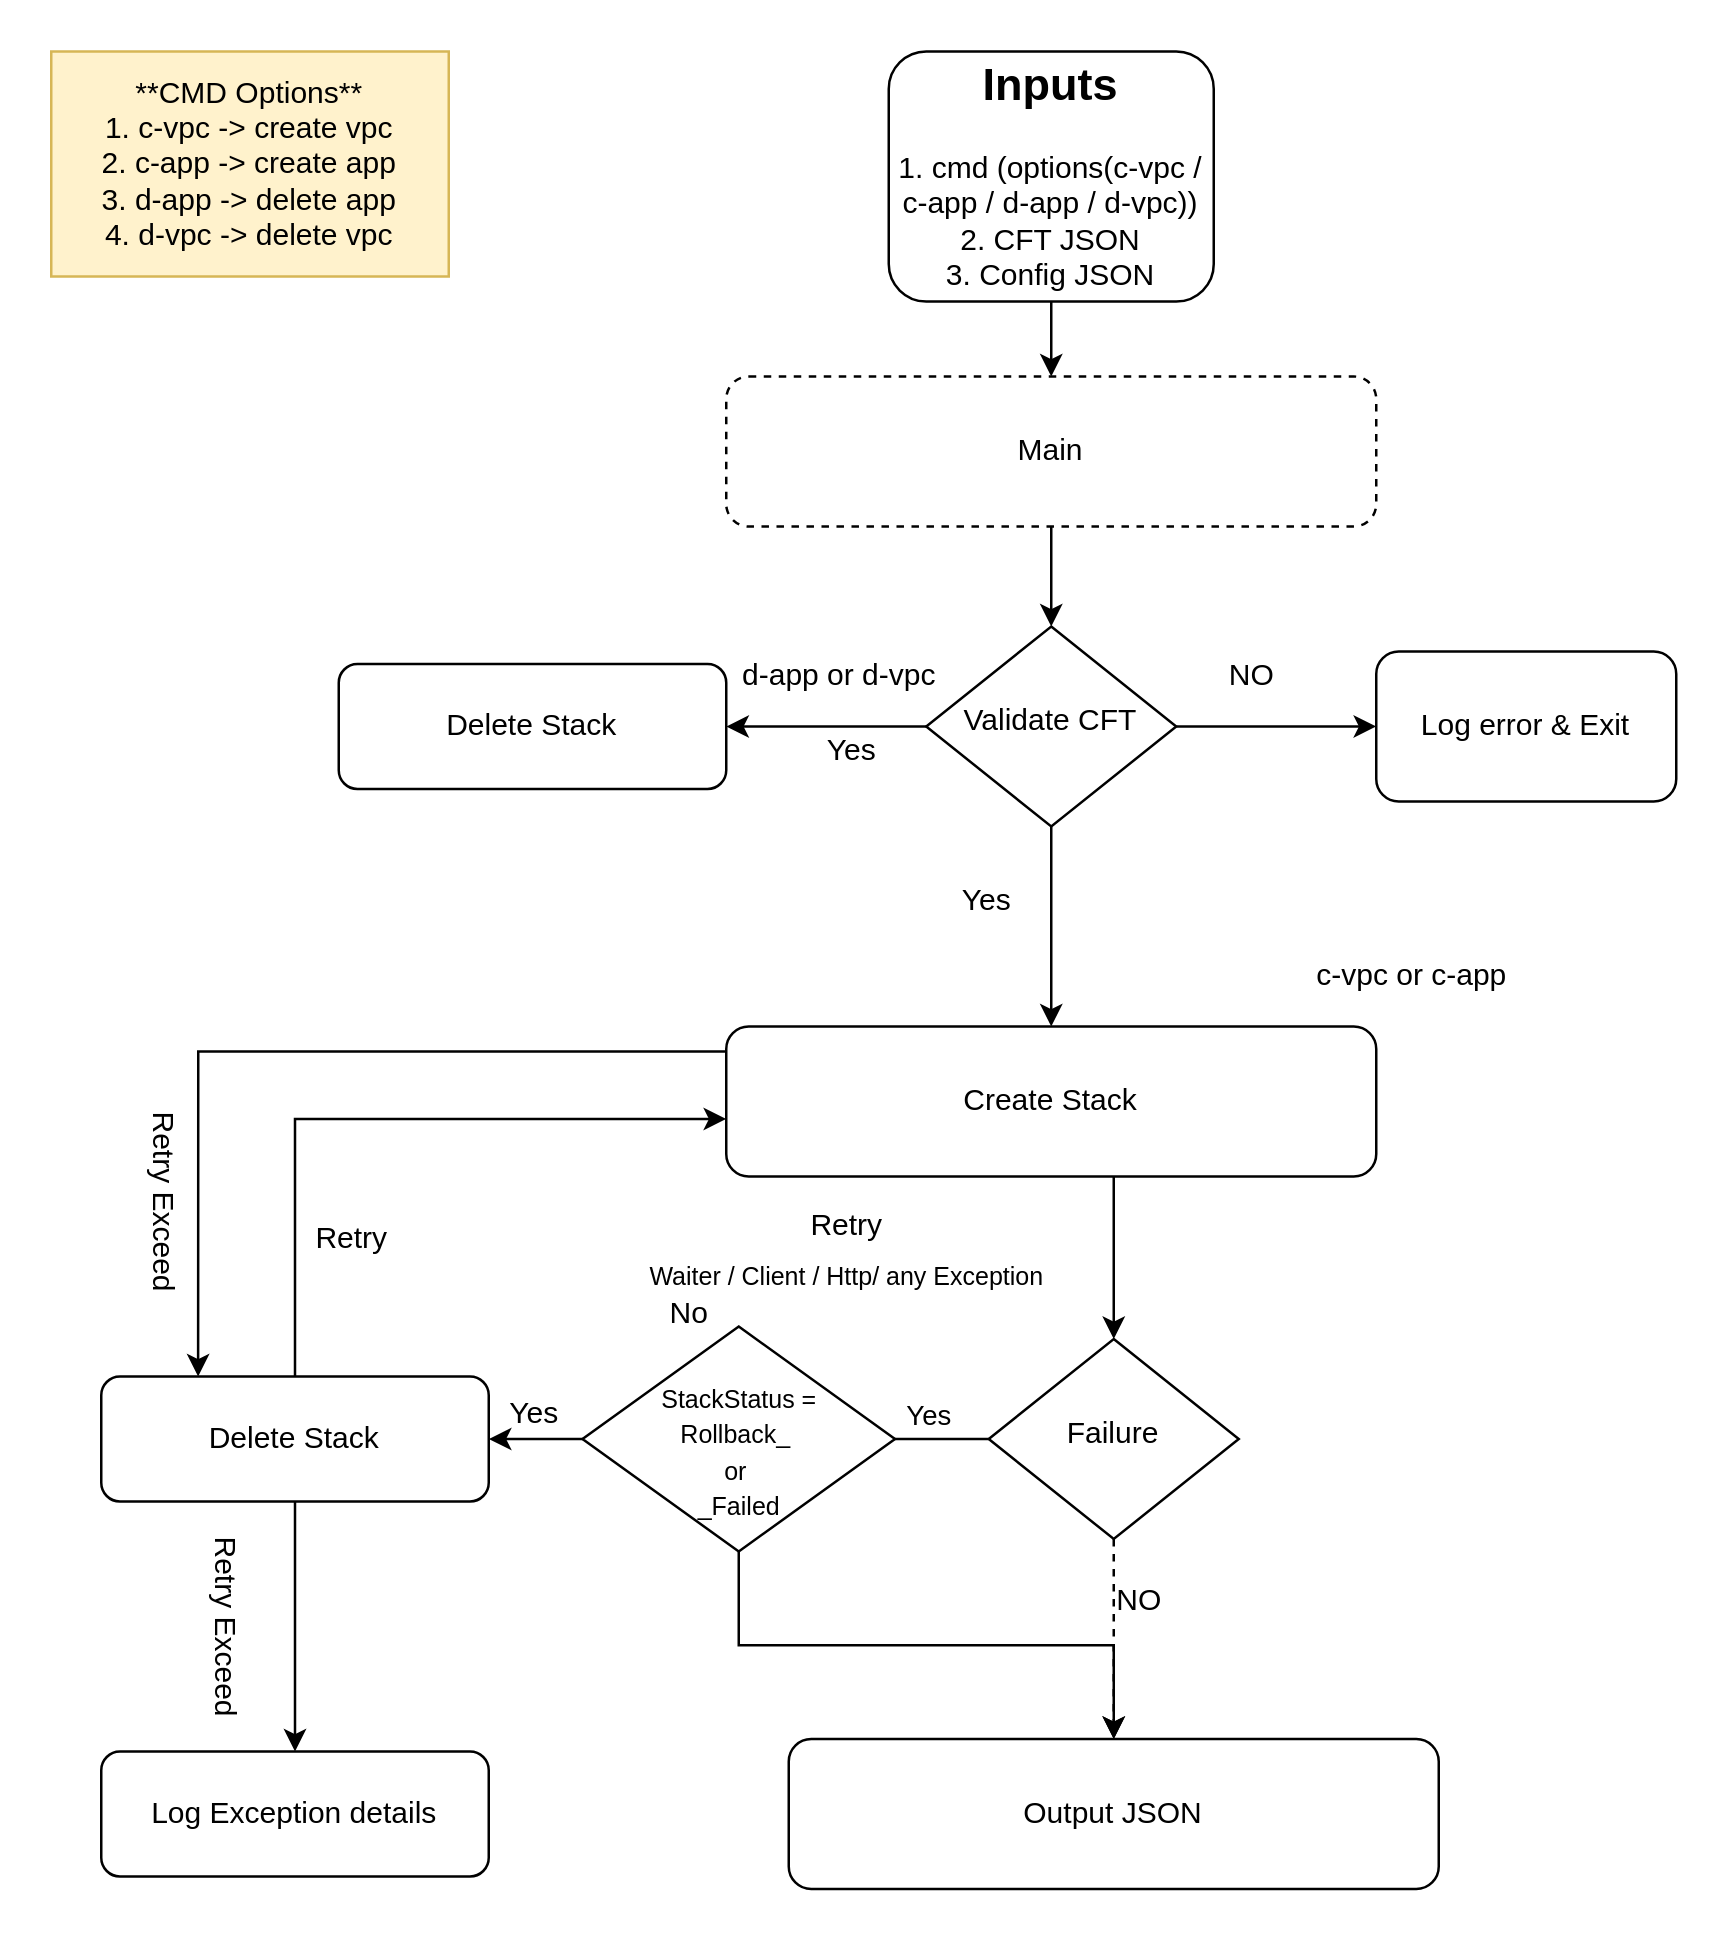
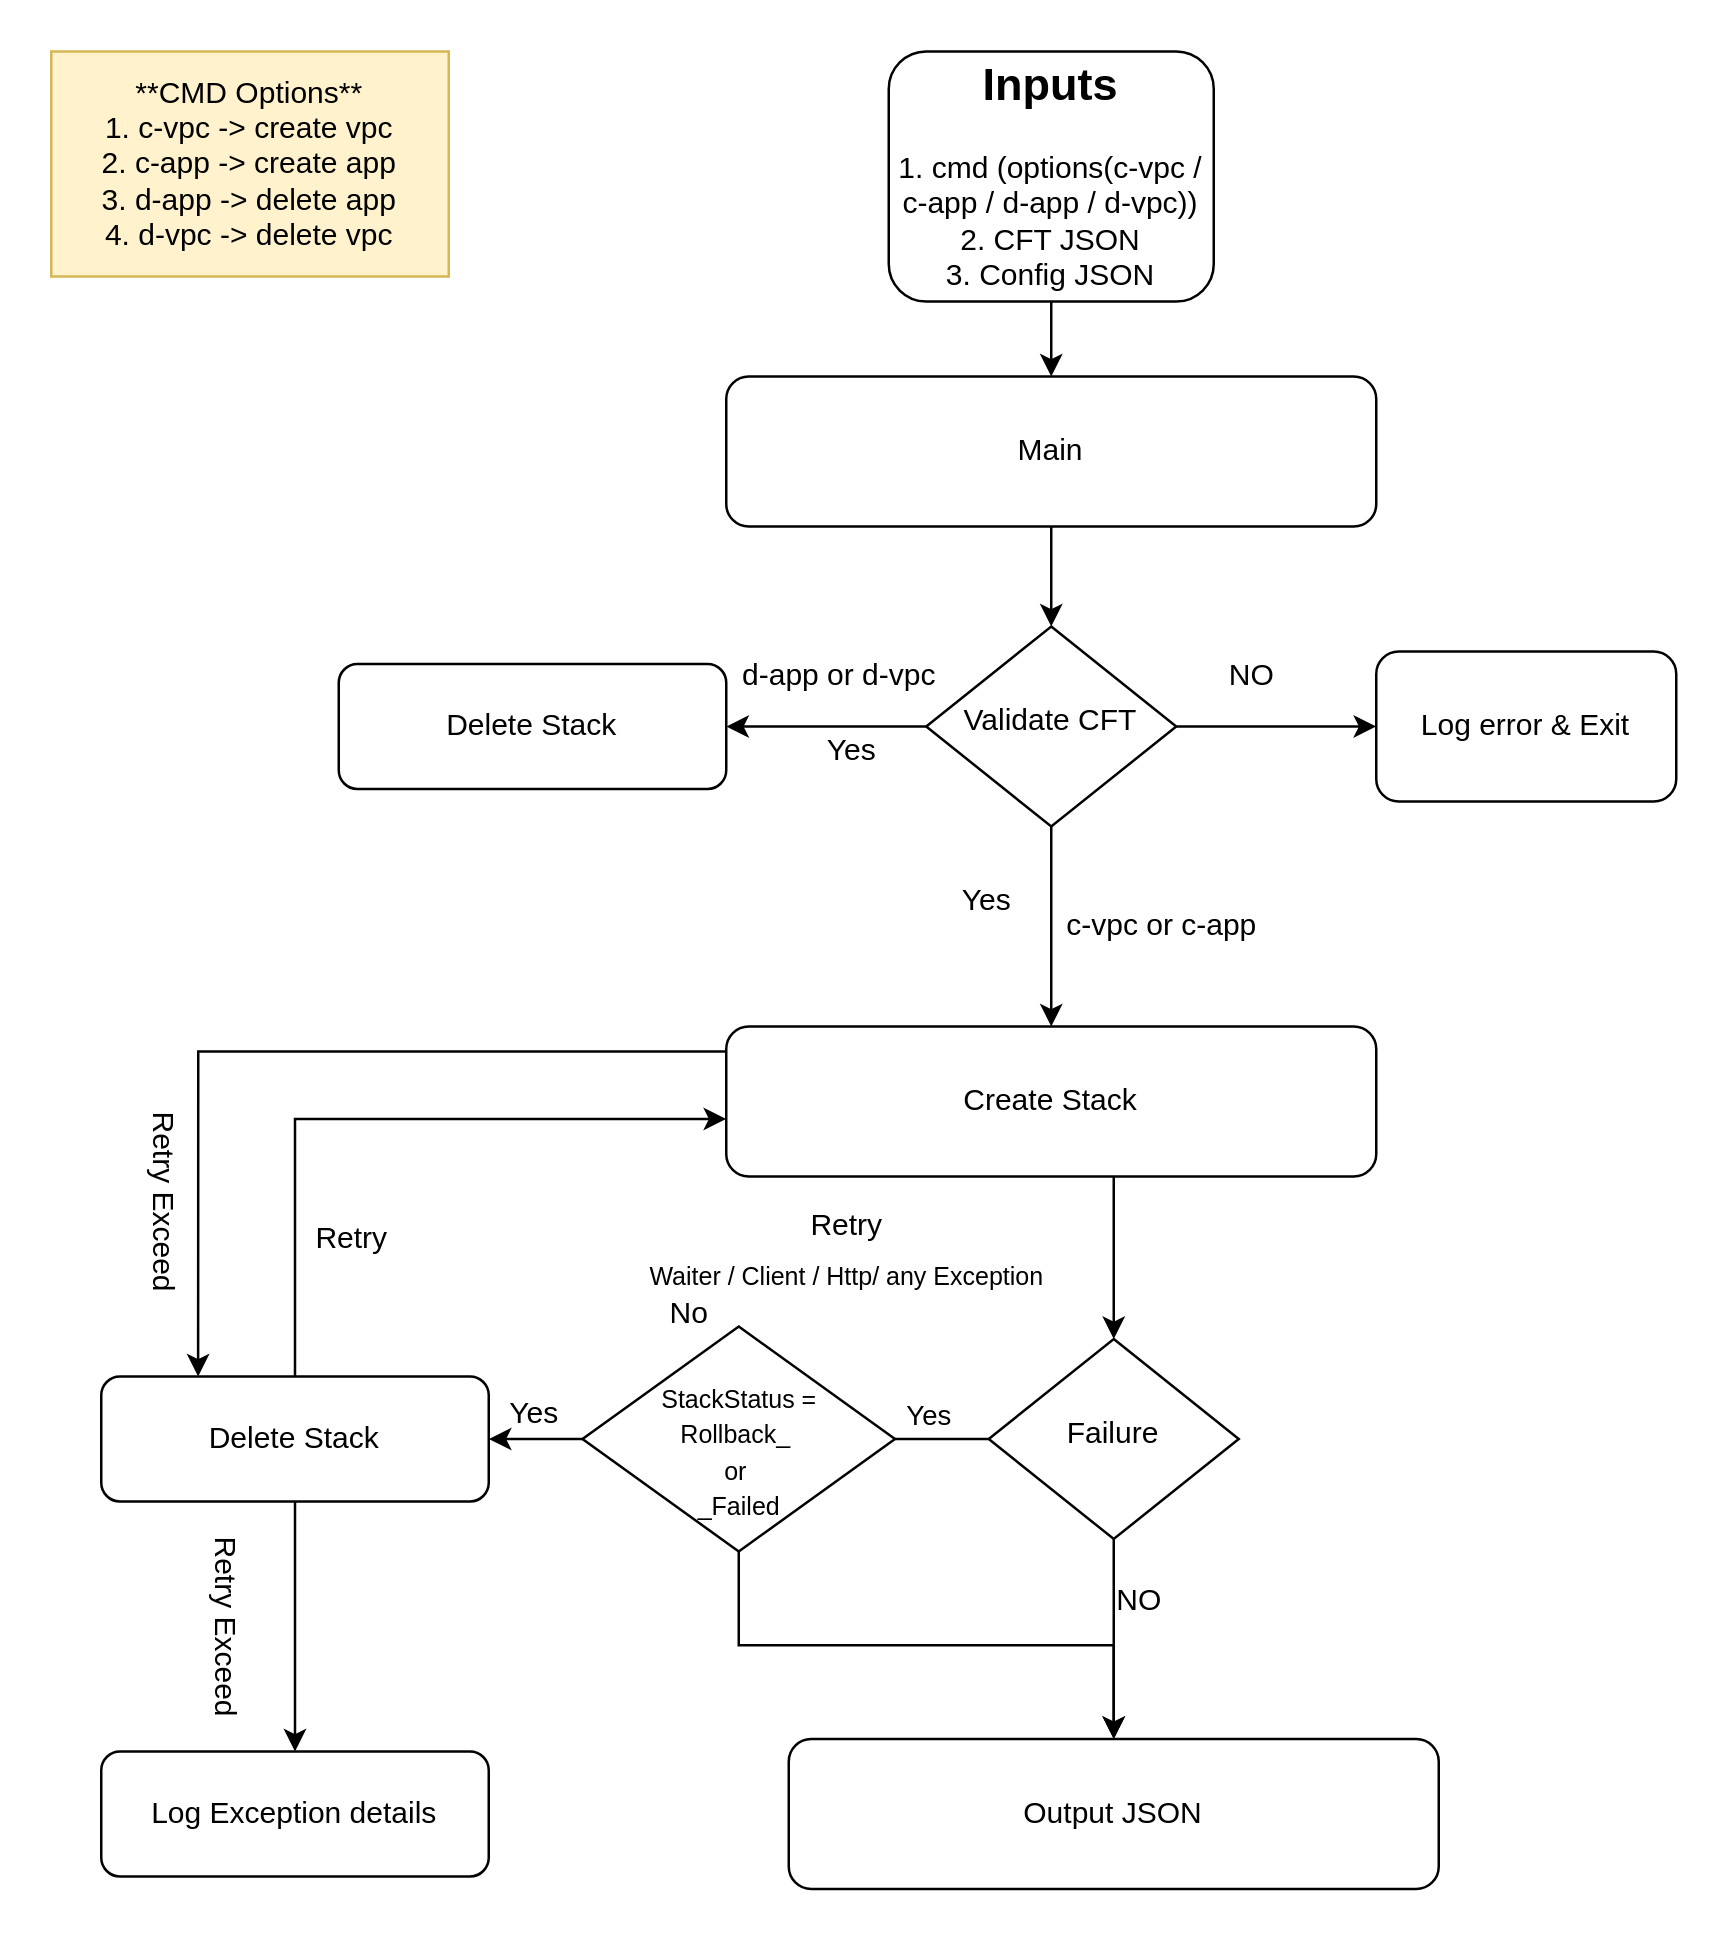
node "Main": style dashed -> solid
node "c-vpc or c-app": moved (1411, 976) -> (1161, 926)
edge "Failure" -> "Output JSON": style dashed -> solid
